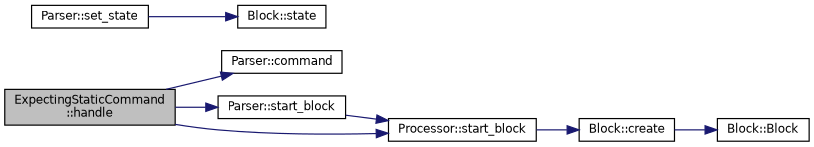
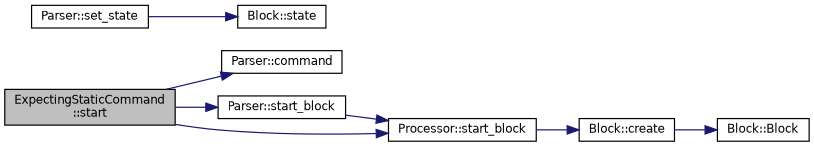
node "ExpectingStaticCommand ::handle": label "ExpectingStaticCommand ::handle" -> "ExpectingStaticCommand ::start"
